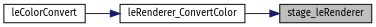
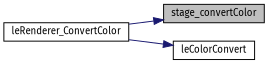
edge "leColorConvert" -> "leRenderer_ConvertColor": reversed
node "stage_leRenderer": label "stage_leRenderer" -> "stage_convertColor"
